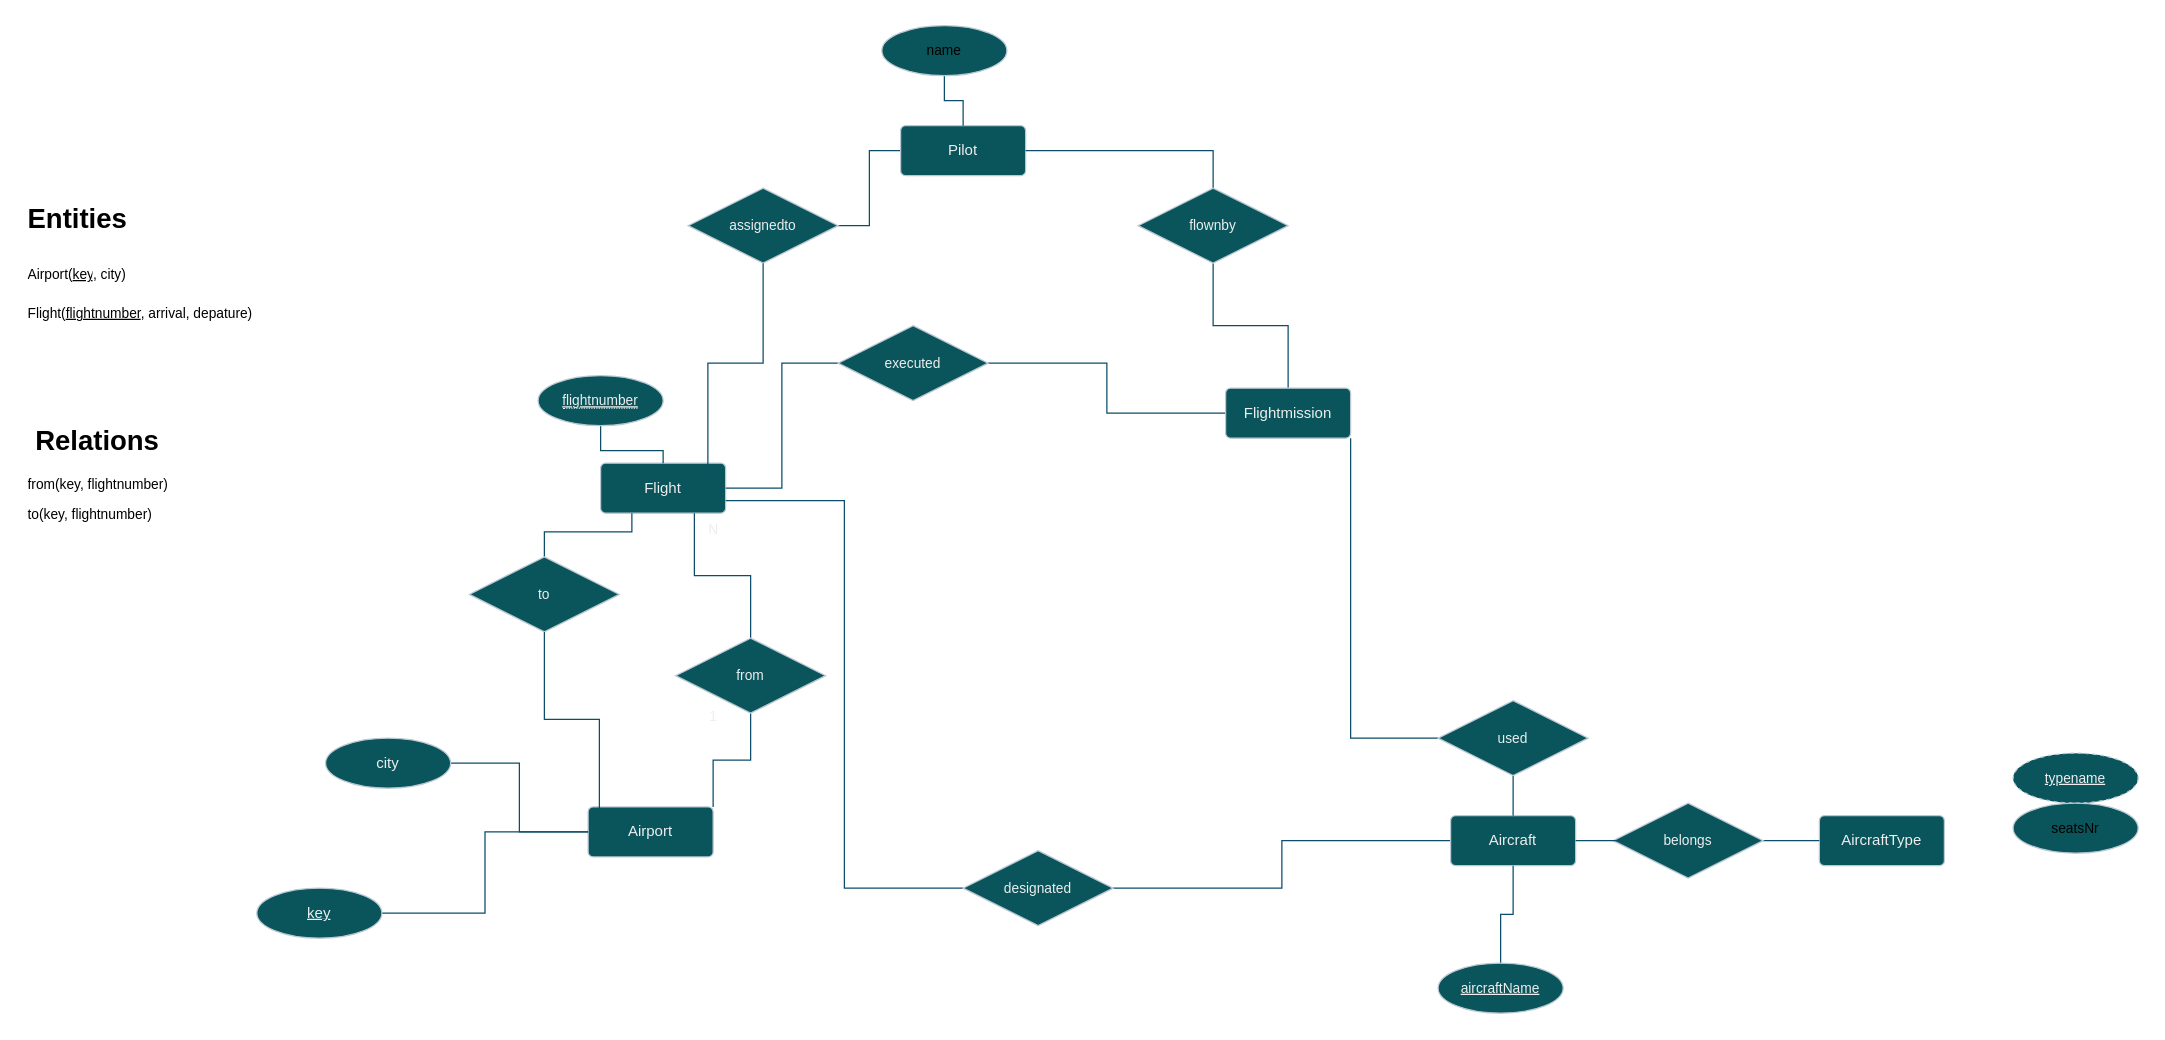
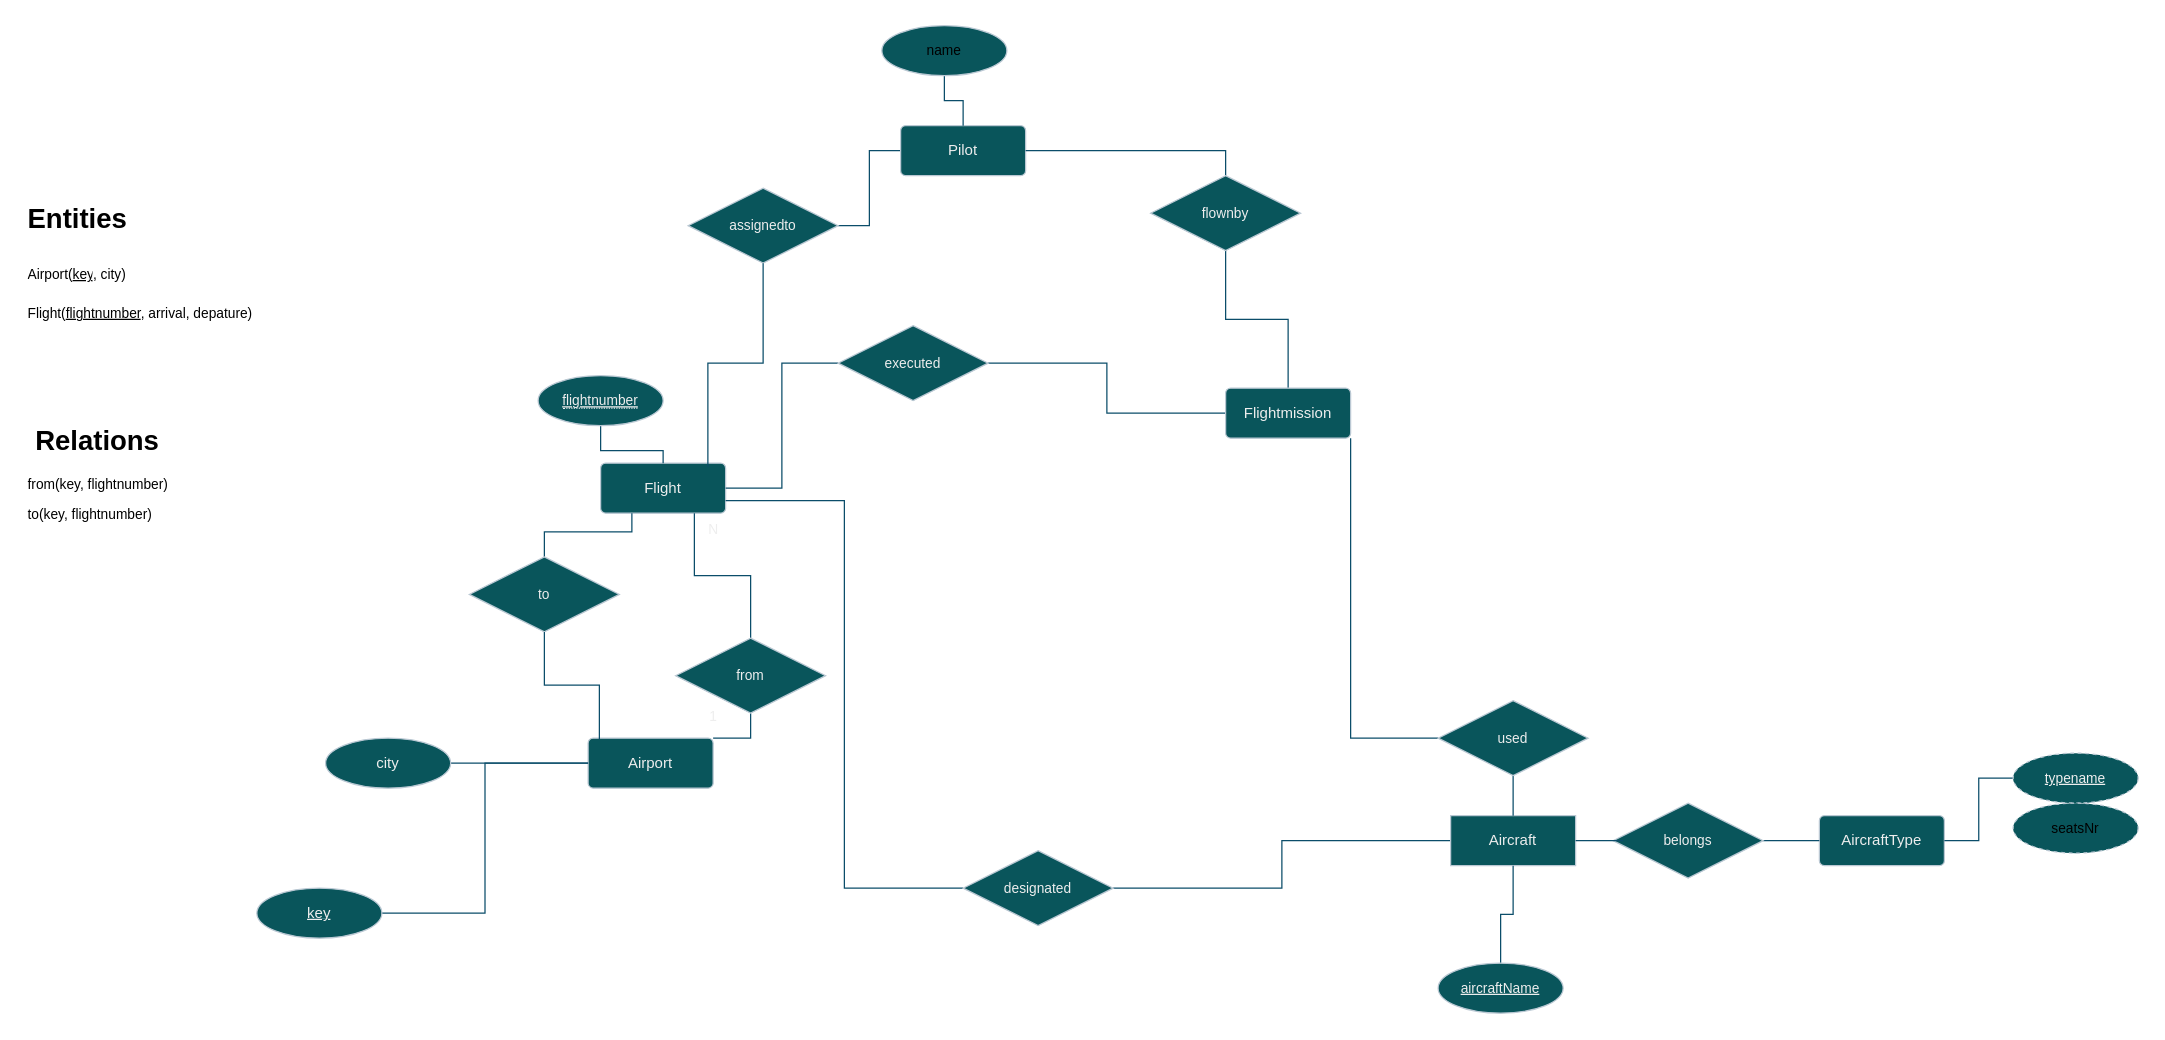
node "flownby": moved (1213, 226) -> (1226, 213)
edge "typename" -- "AircraftType": added
node "seatsNr": style solid -> dashed
node "Airport": moved (651, 832) -> (651, 763)
node "Aircraft": shape rounded rectangle -> rectangle
